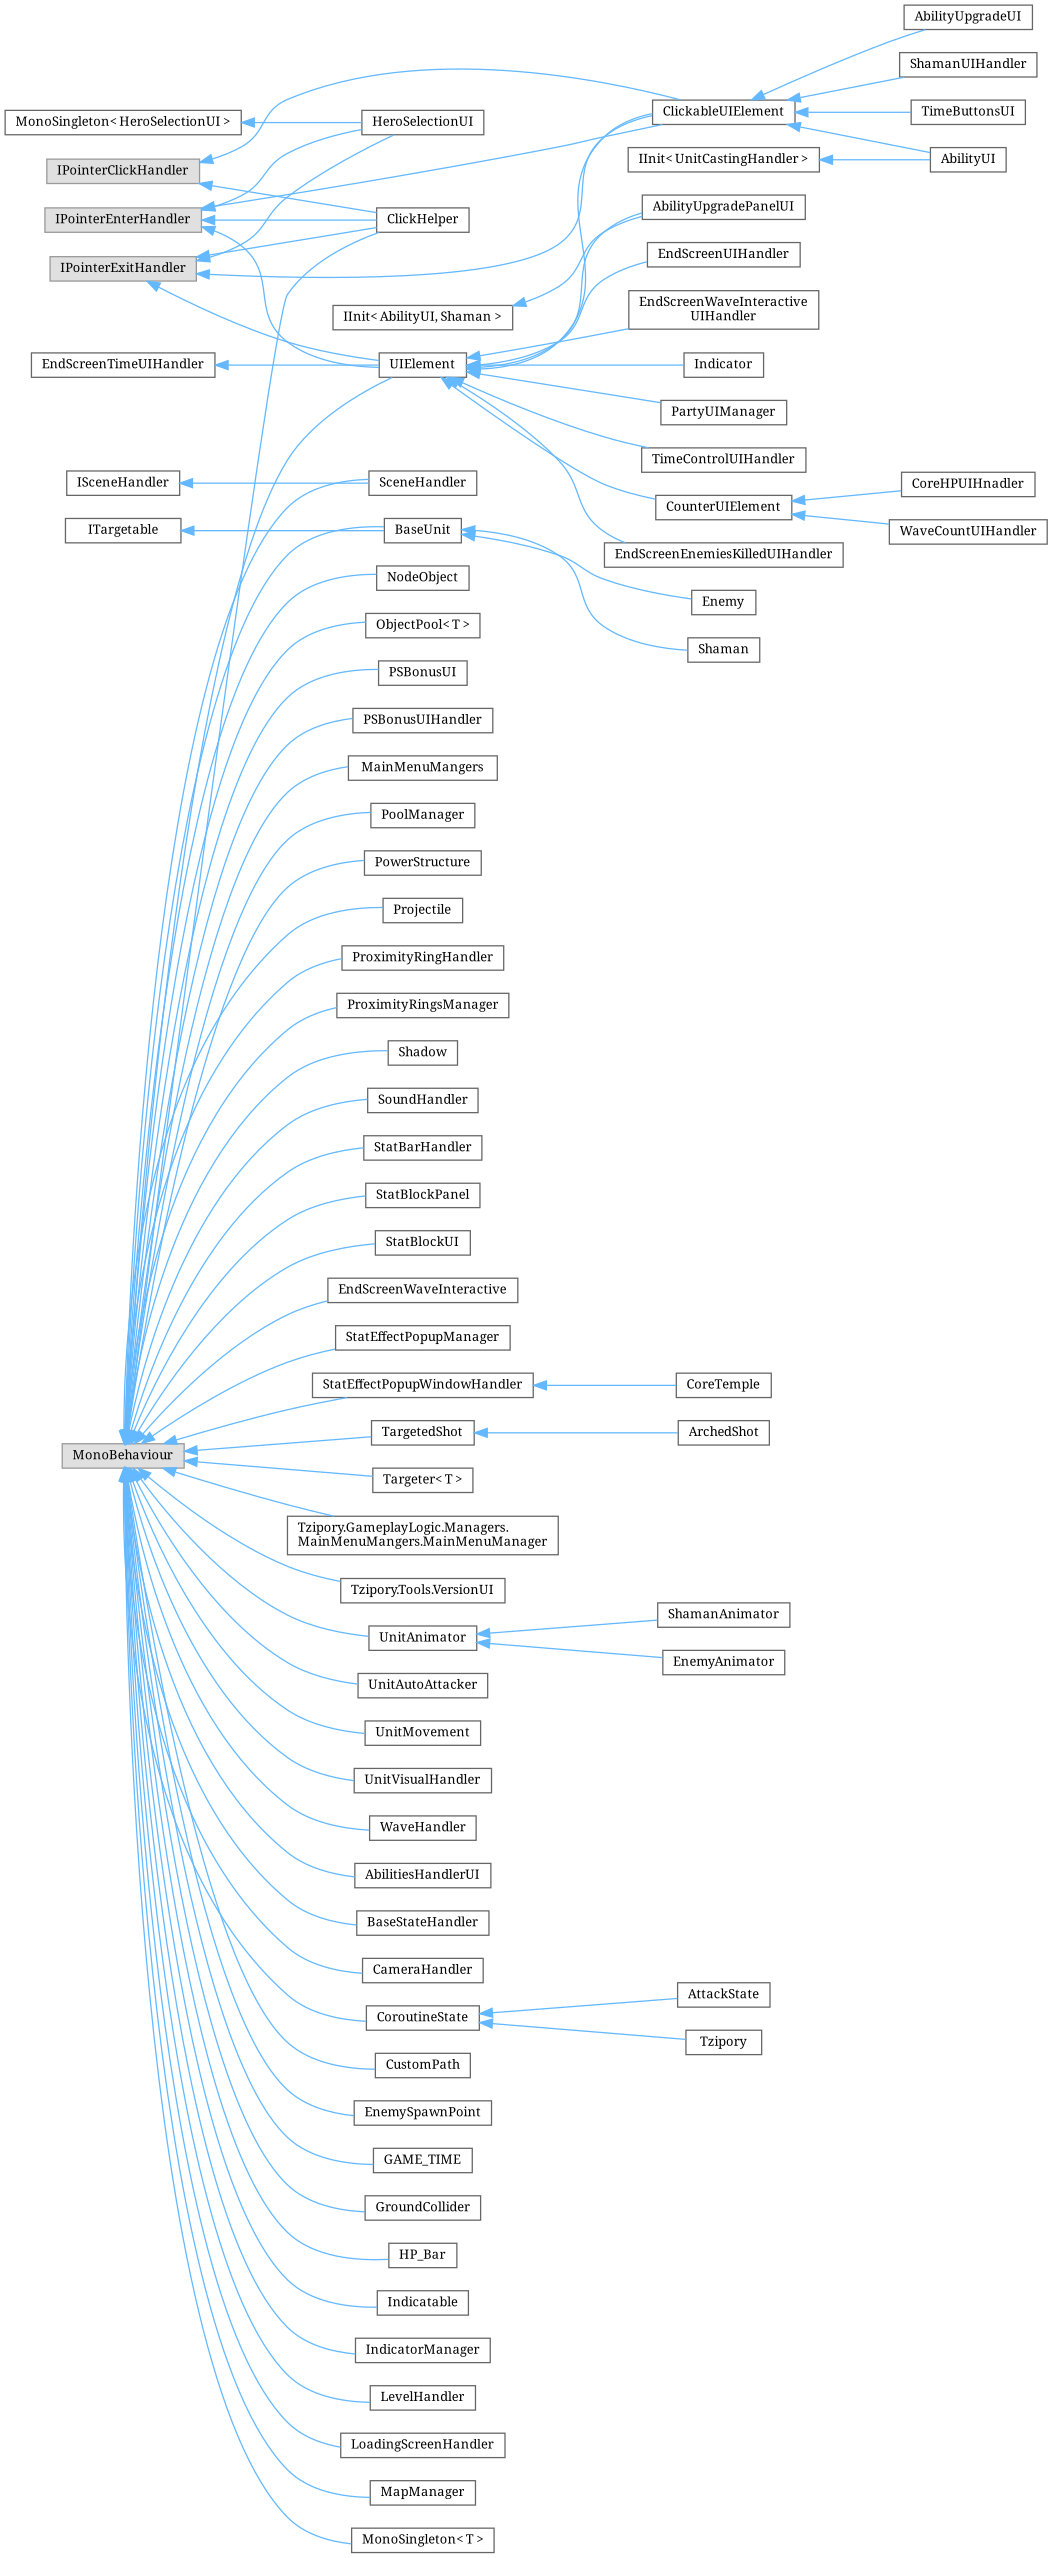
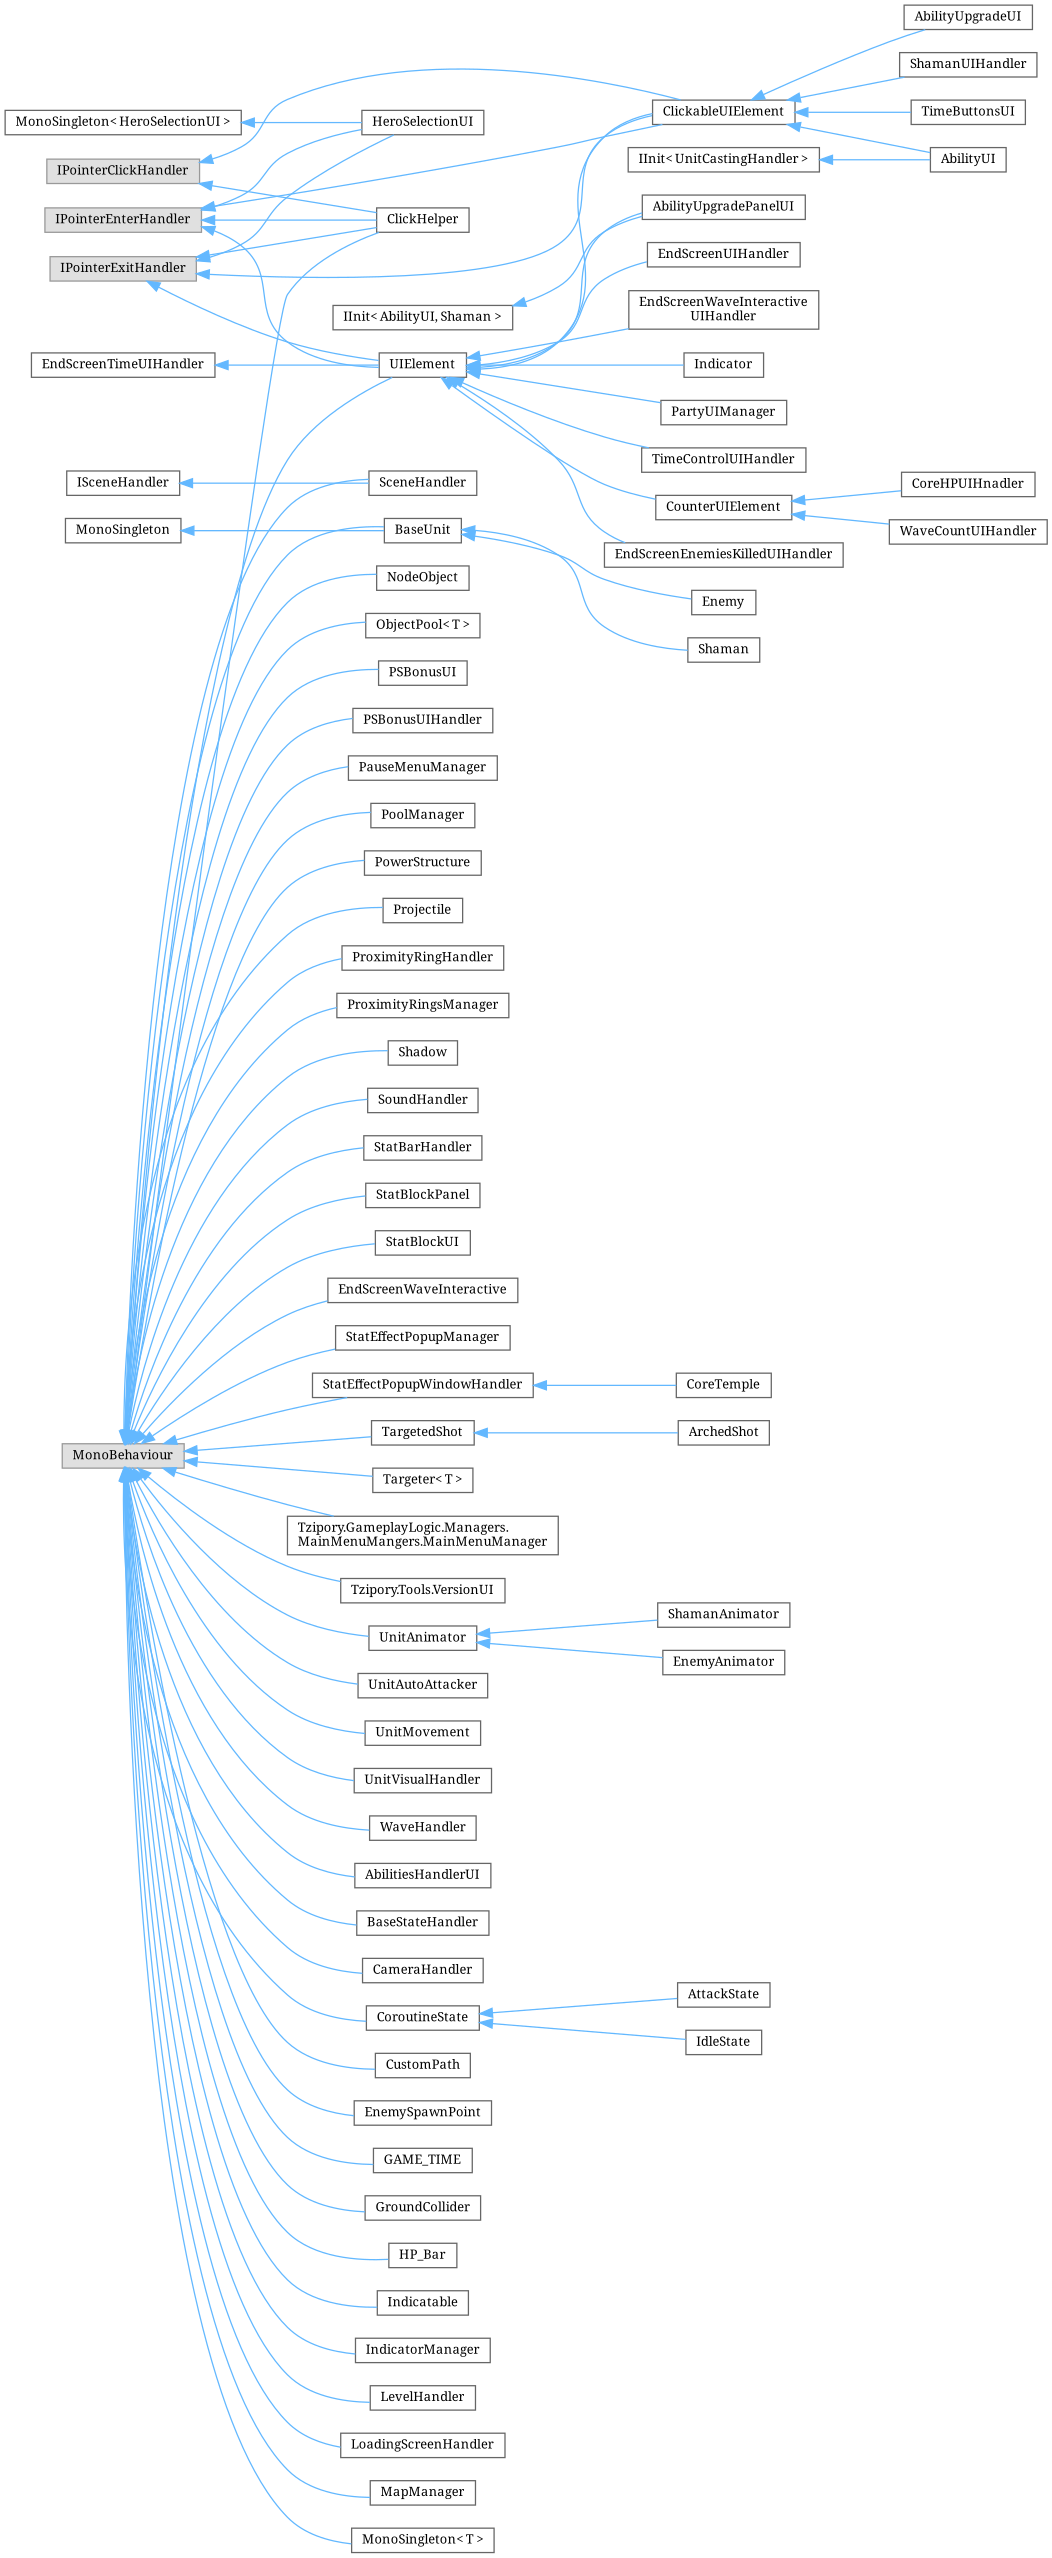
node "ITargetable": label "ITargetable" -> "MonoSingleton"
node "MainMenuMangers": label "MainMenuMangers" -> "PauseMenuManager"
node "Tzipory": label "Tzipory" -> "IdleState"
